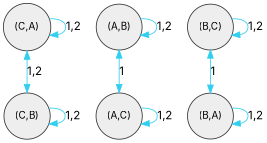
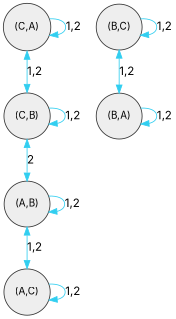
edge "(A,B)" -- "(A,C)": label "1" -> "1,2"
edge "(B,C)" -- "(B,A)": label "1" -> "1,2"
edge "(C,B)" -- "(A,B)": added, label "2"
